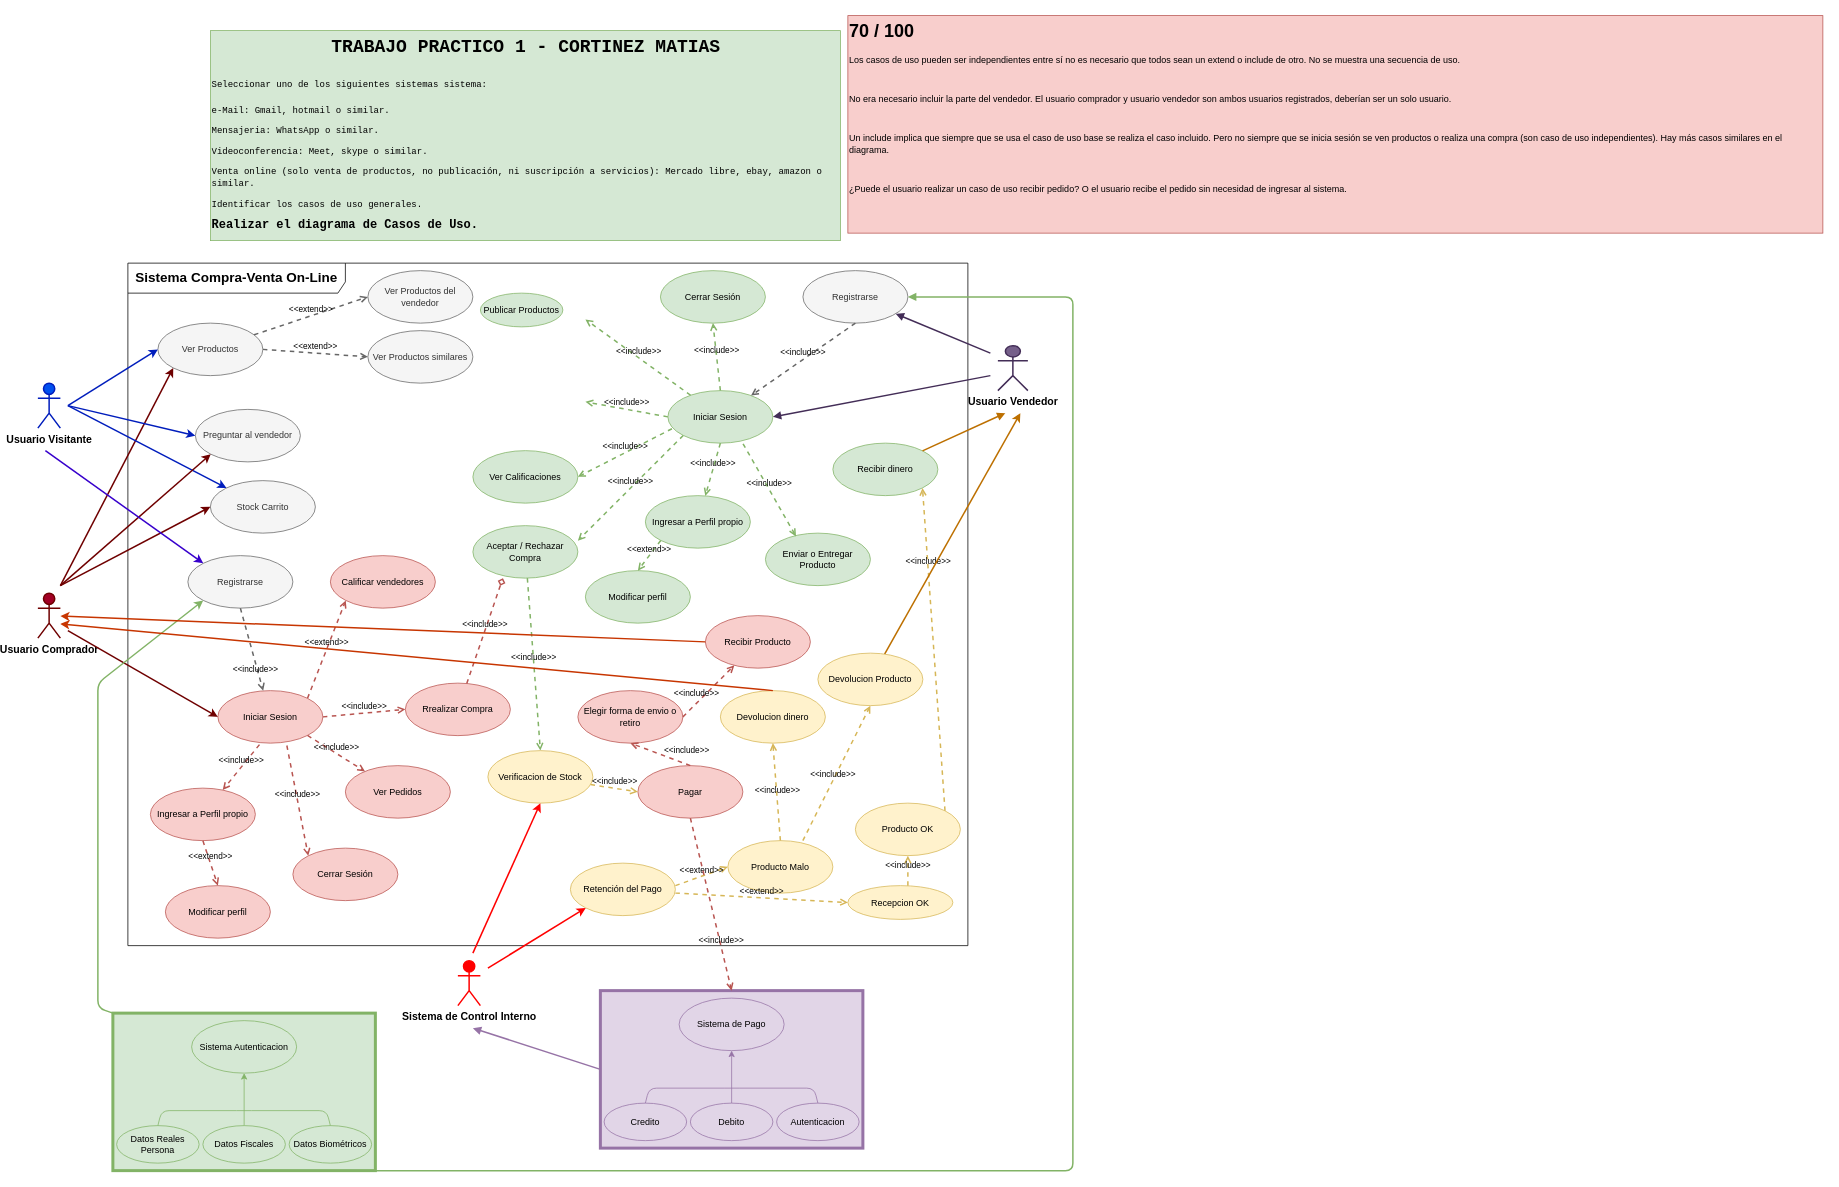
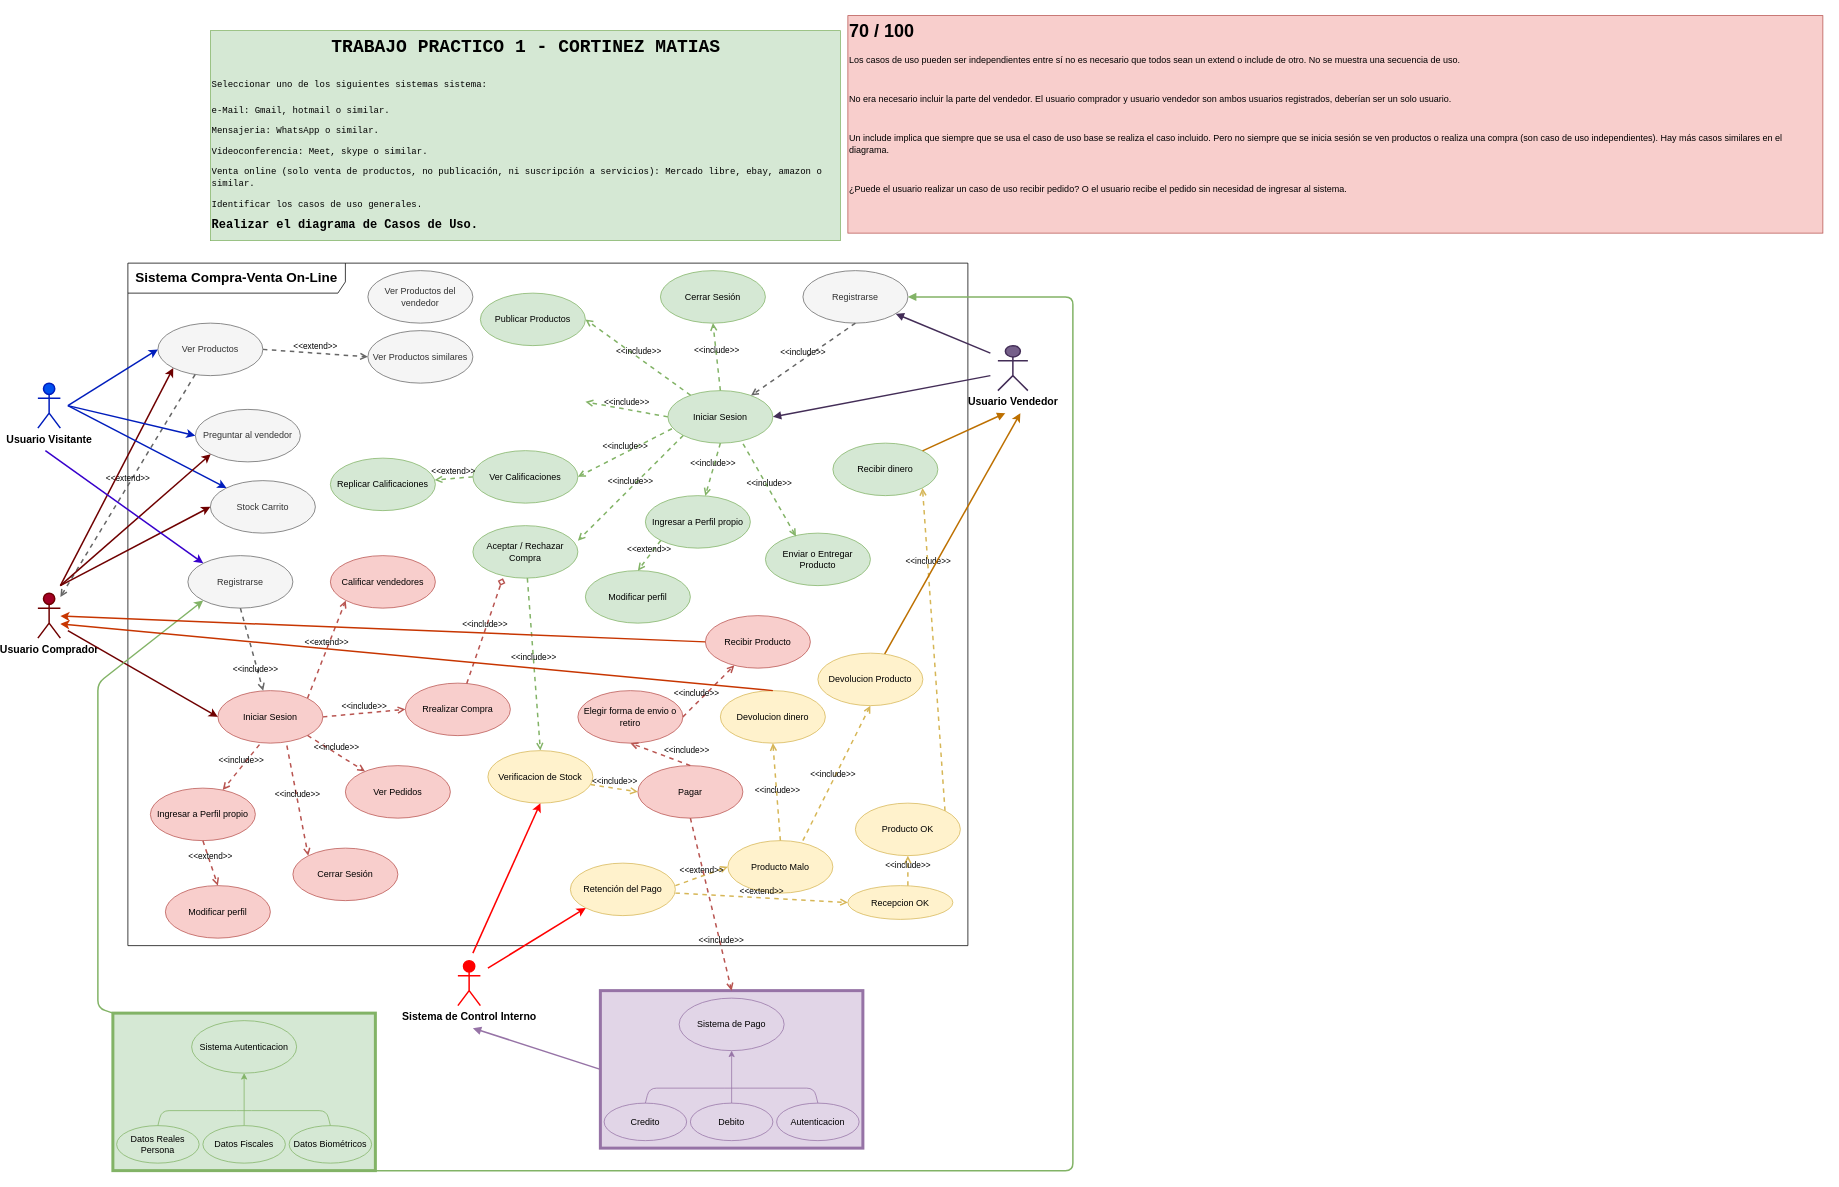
node "Publicar Productos": size 83x34 -> 105x53
edge "Ver Productos" -> "Ver Productos del vendedor": now "Ver Productos" -> "Usuario Comprador"
edge "Ver Calificaciones" -> "Replicar Calificaciones": added, label "<<extend>>"
node "Replicar Calificaciones": added
